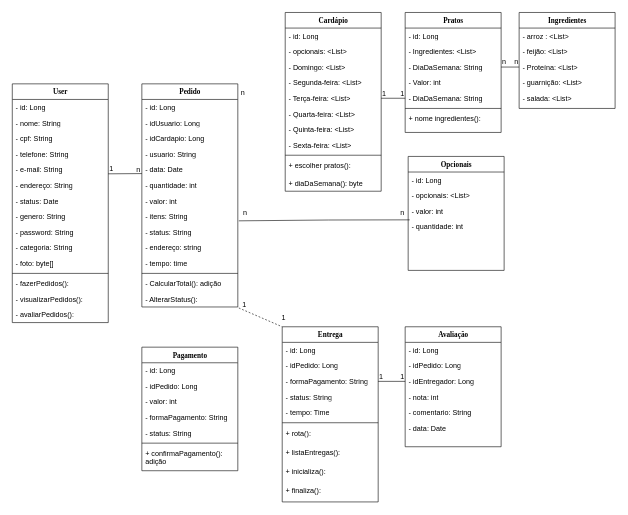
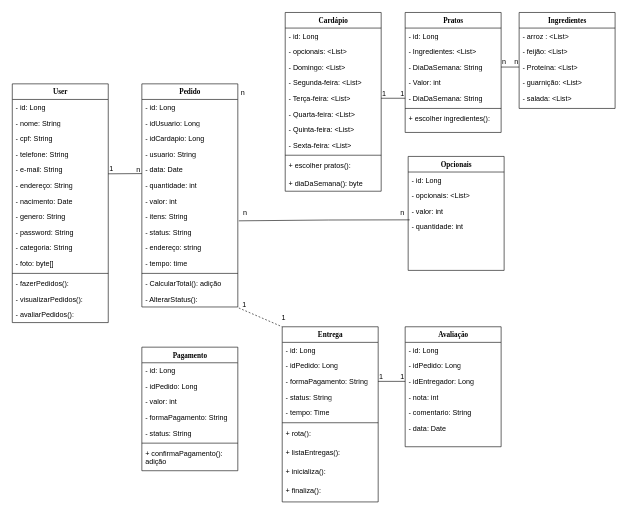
node "+ nome ingredientes():": label "+ nome ingredientes():" -> "+ escolher ingredientes():"
node "- status: Date": label "- status: Date" -> "- nacimento: Date"
